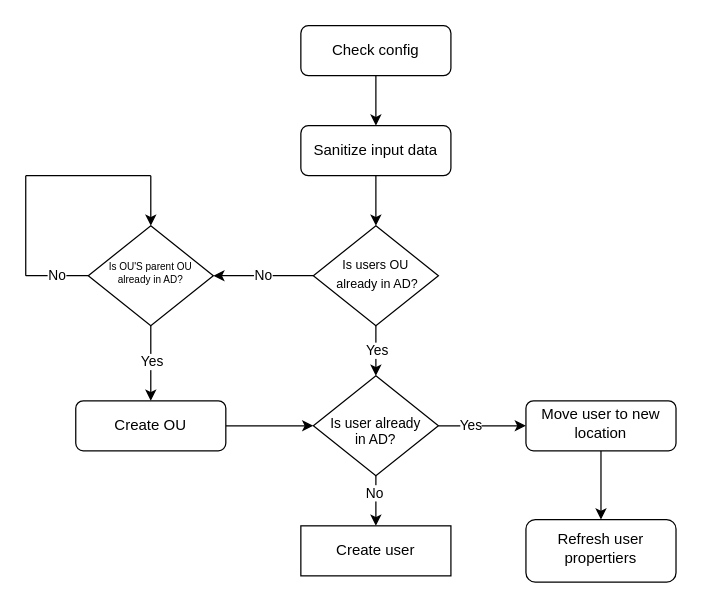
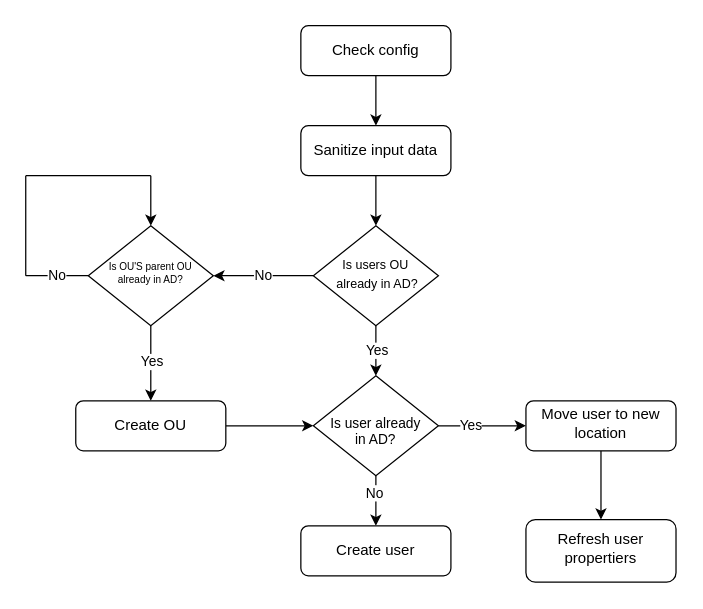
node "Create user": shape rectangle -> rounded rectangle
